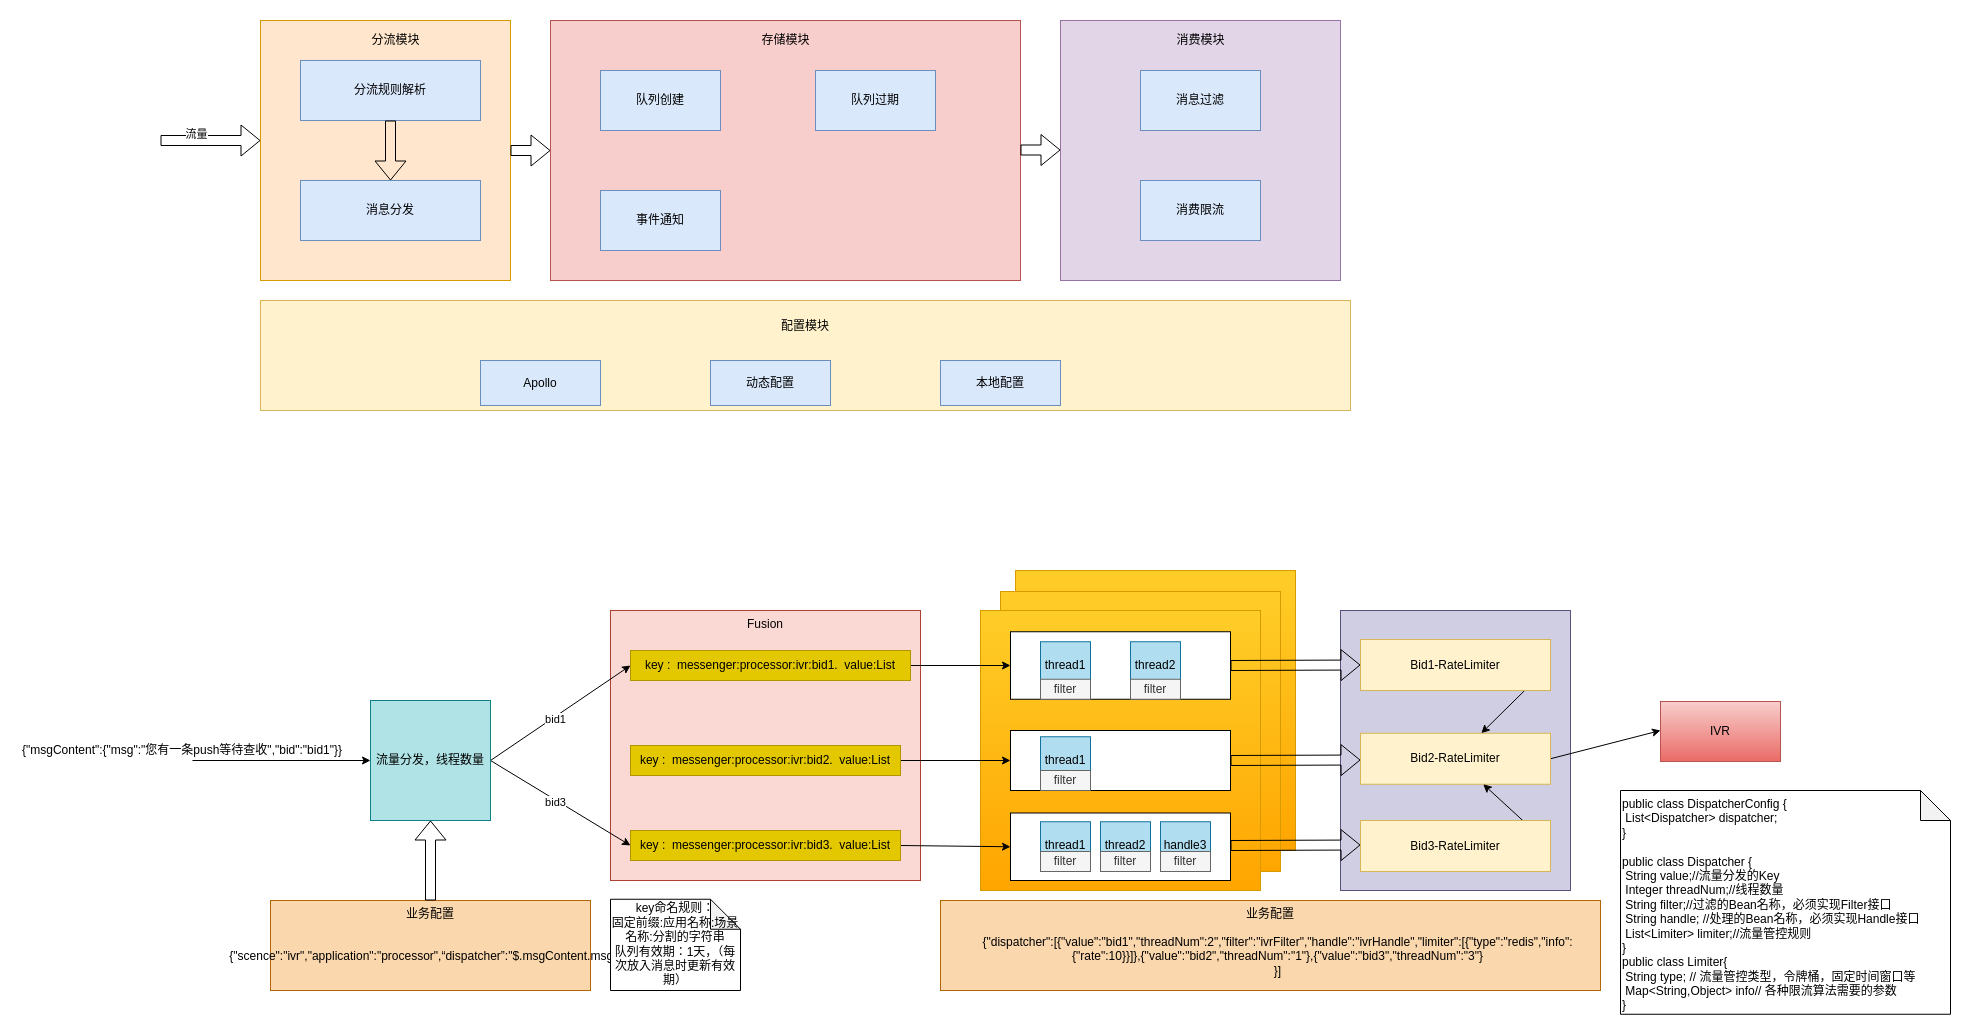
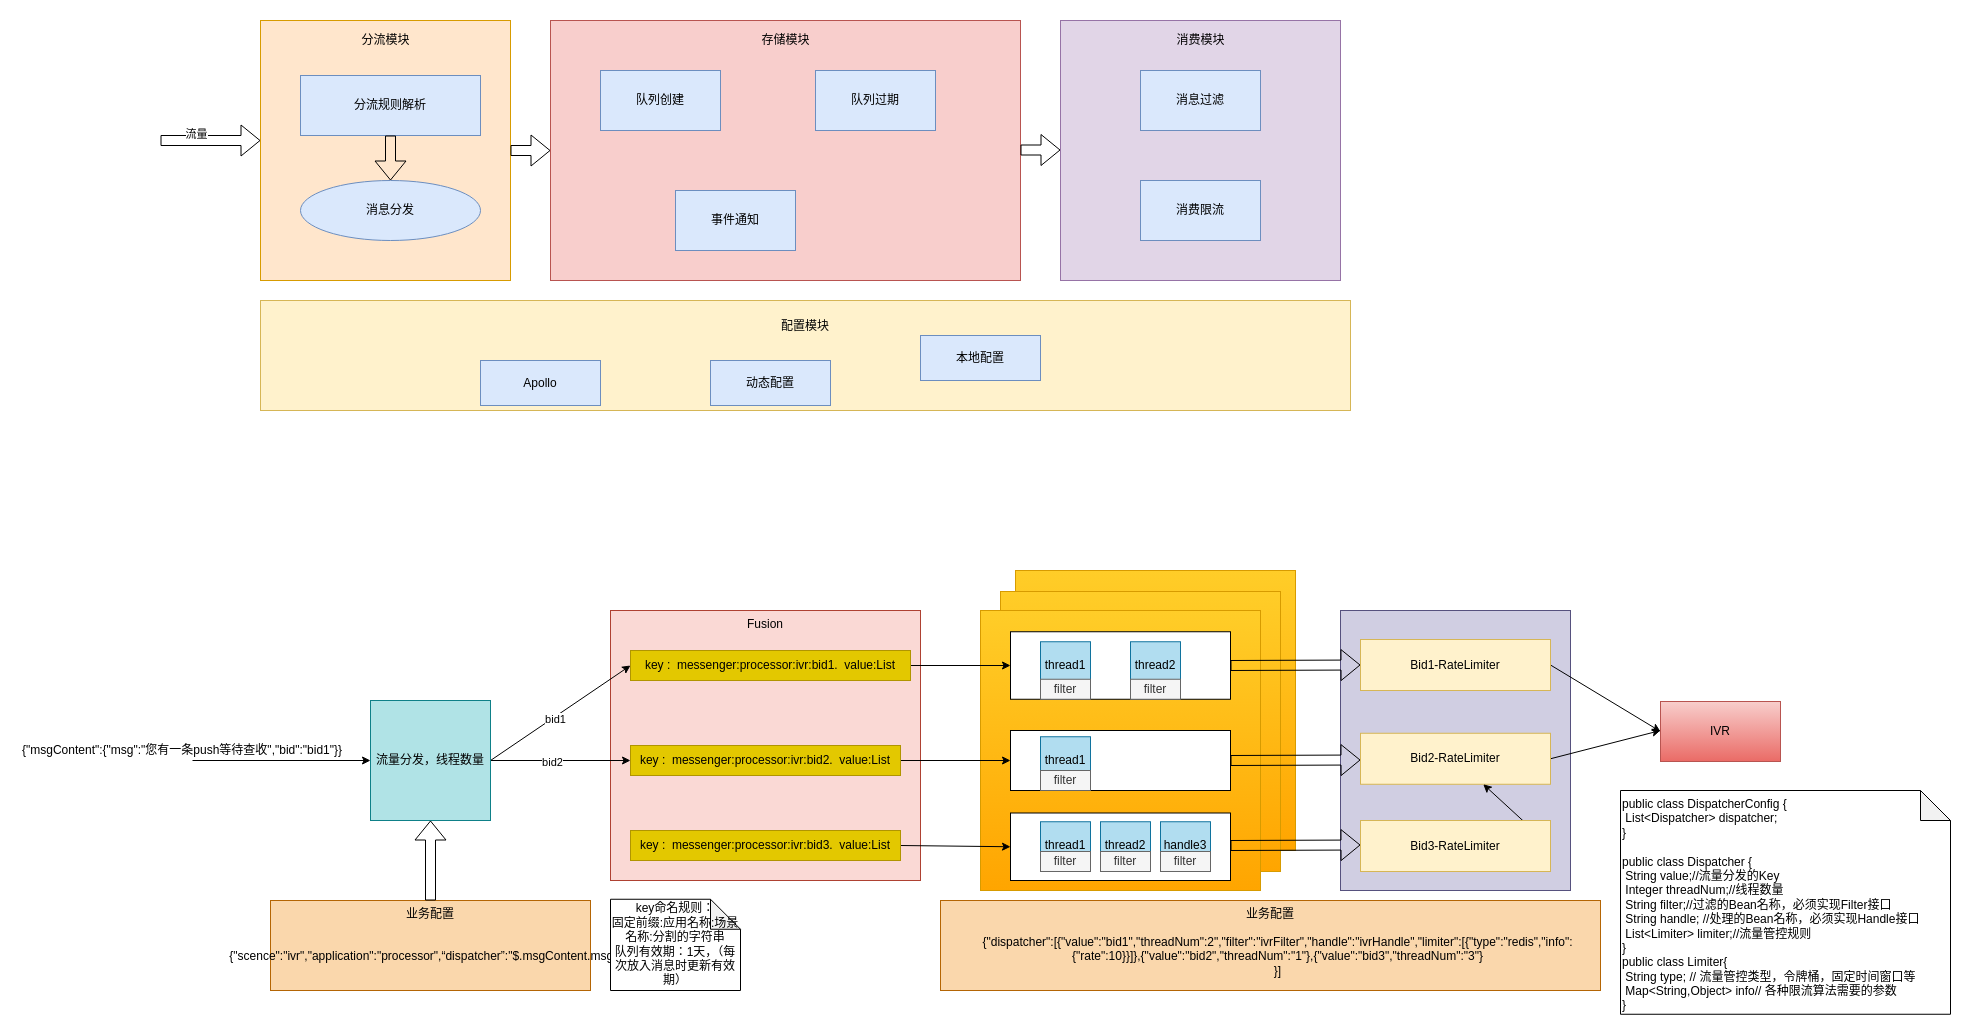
node "分流模块": moved (396, 41) -> (386, 41)
node "分流规则解析": moved (391, 91) -> (391, 106)
node "消息分发": shape rectangle -> ellipse
node "事件通知": moved (661, 221) -> (736, 221)
node "本地配置": moved (1001, 383) -> (981, 358)
edge "Bid1-RateLimiter" -> "Bid2-RateLimiter": now "Bid1-RateLimiter" -> "IVR"
edge "流量分发，线程数量" -> "key : messenger:processor:ivr:bid2. value:List": added, label "bid2"
edge "流量分发，线程数量" -> "key : messenger:processor:ivr:bid3. value:List": removed, label "bid3"
